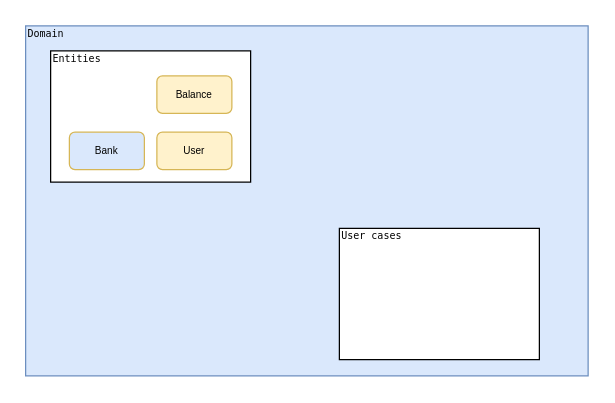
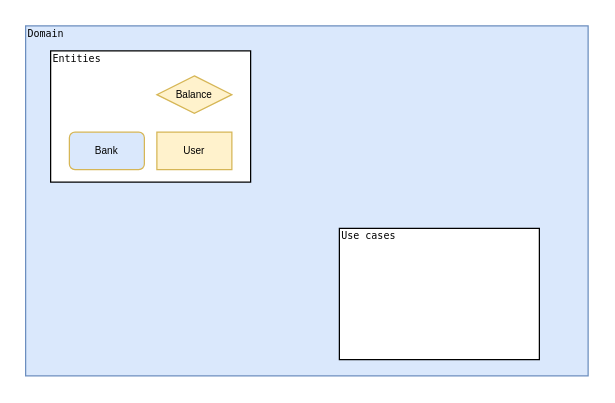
node "Balance": shape rounded rectangle -> diamond
node "User": shape rounded rectangle -> rectangle
node "User cases": label "User cases" -> "Use cases"
